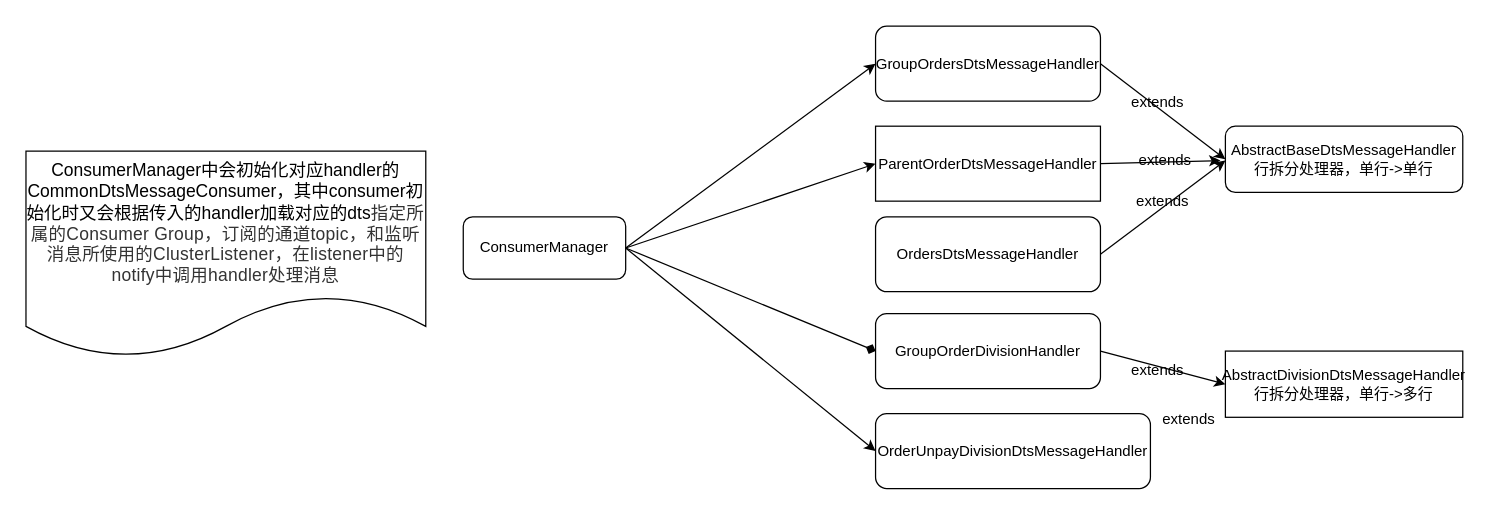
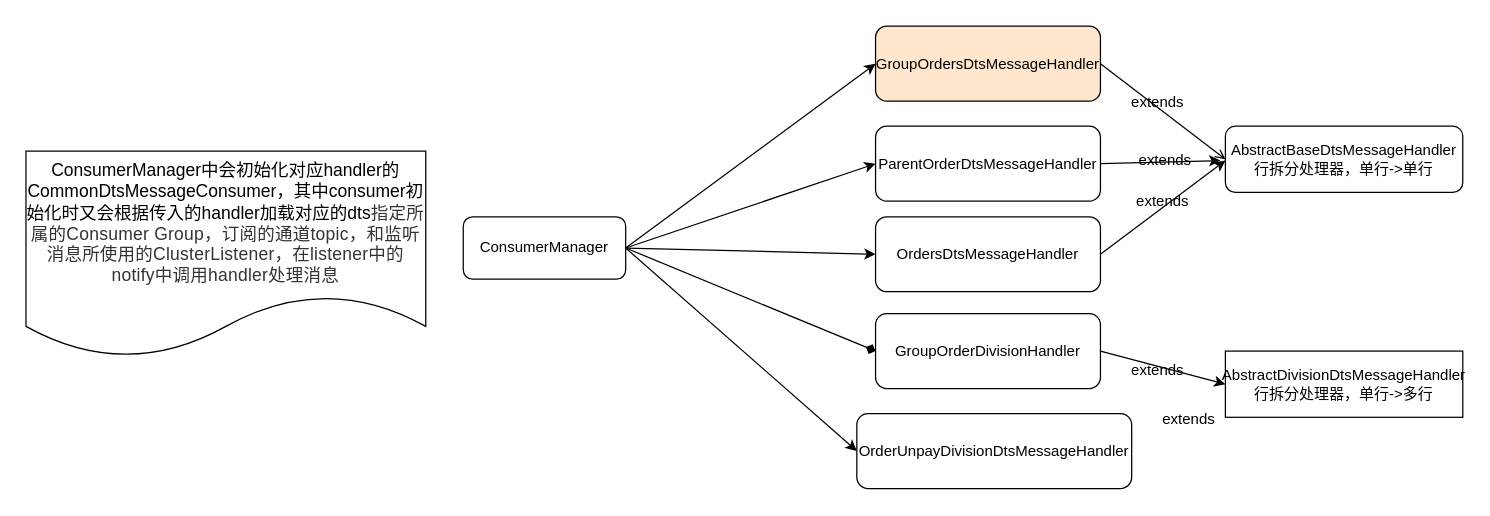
node "GroupOrdersDtsMessageHandler": fillcolor #ffffff -> #ffe6cc
edge "GroupOrdersDtsMessageHandler" -> "AbstractBaseDtsMessageHandler 行拆分处理器，单行->单行": arrowhead classic -> open
node "ParentOrderDtsMessageHandler": shape rectangle -> rounded rectangle
edge "ConsumerManager" -> "OrdersDtsMessageHandler": added
node "OrderUnpayDivisionDtsMessageHandler": moved (1013, 451) -> (994, 451)
